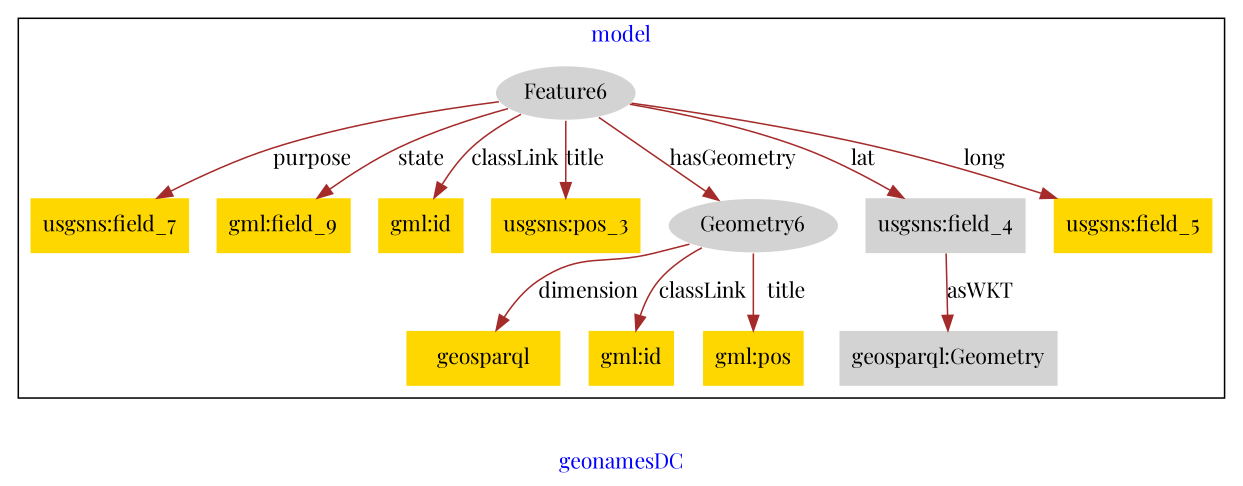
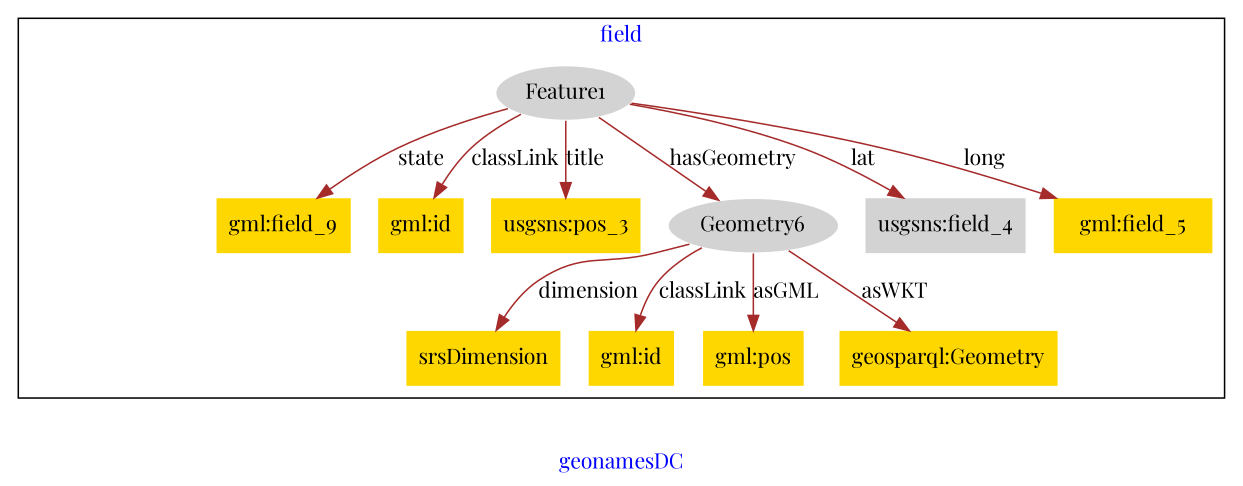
cluster "model": label "model" -> "field"
node "Feature6": label "Feature6" -> "Feature1"
node "usgsns:field_7": removed
node "usgsns:field_5": label "usgsns:field_5" -> "gml:field_5"
edge "usgsns:field_4" -> "geosparql:Geometry": now "Geometry6" -> "geosparql:Geometry"
edge "Geometry6" -> "gml:pos": label "title" -> "asGML"
node "geosparql": label "geosparql" -> "srsDimension"
node "geosparql:Geometry": fillcolor lightgray -> gold
